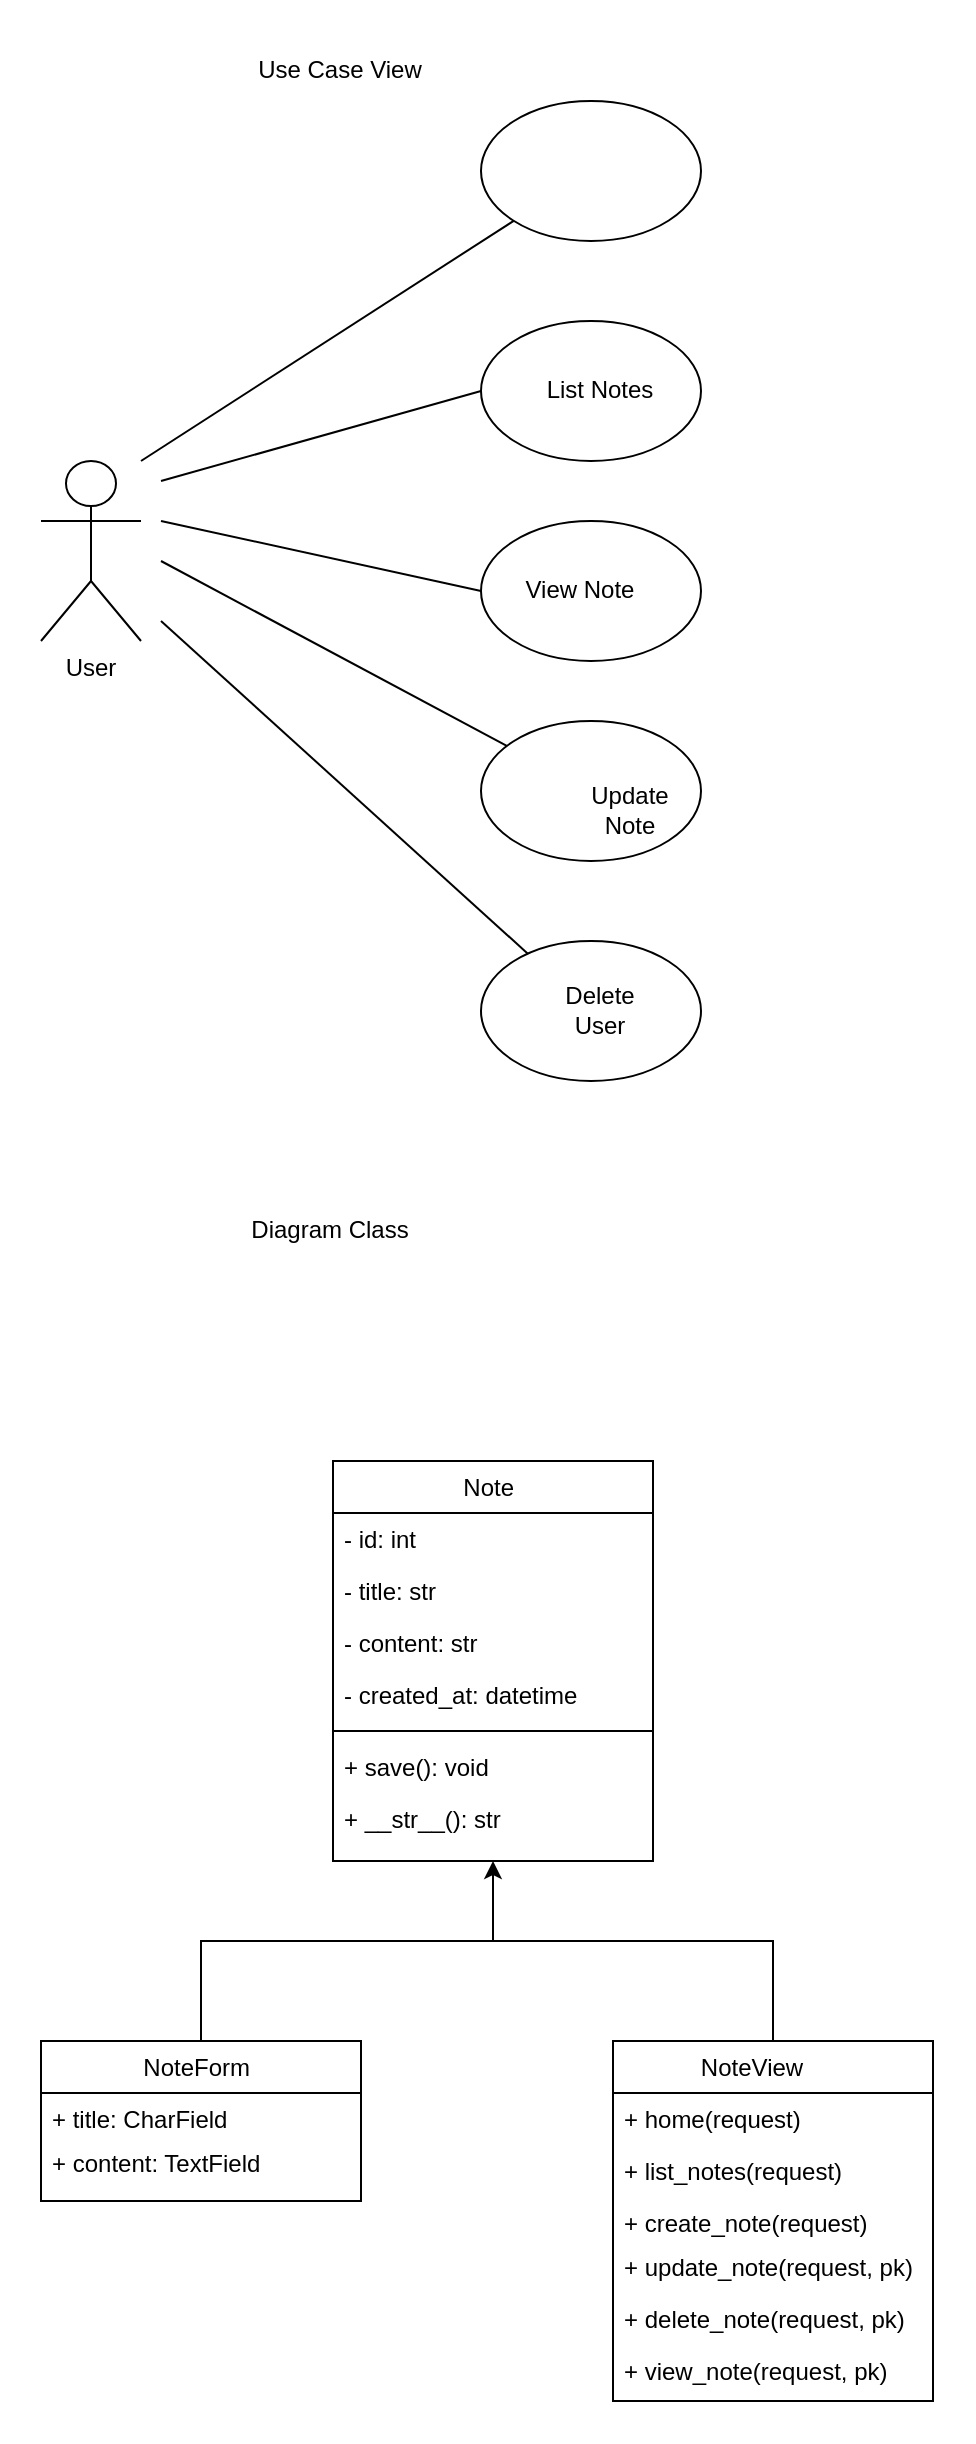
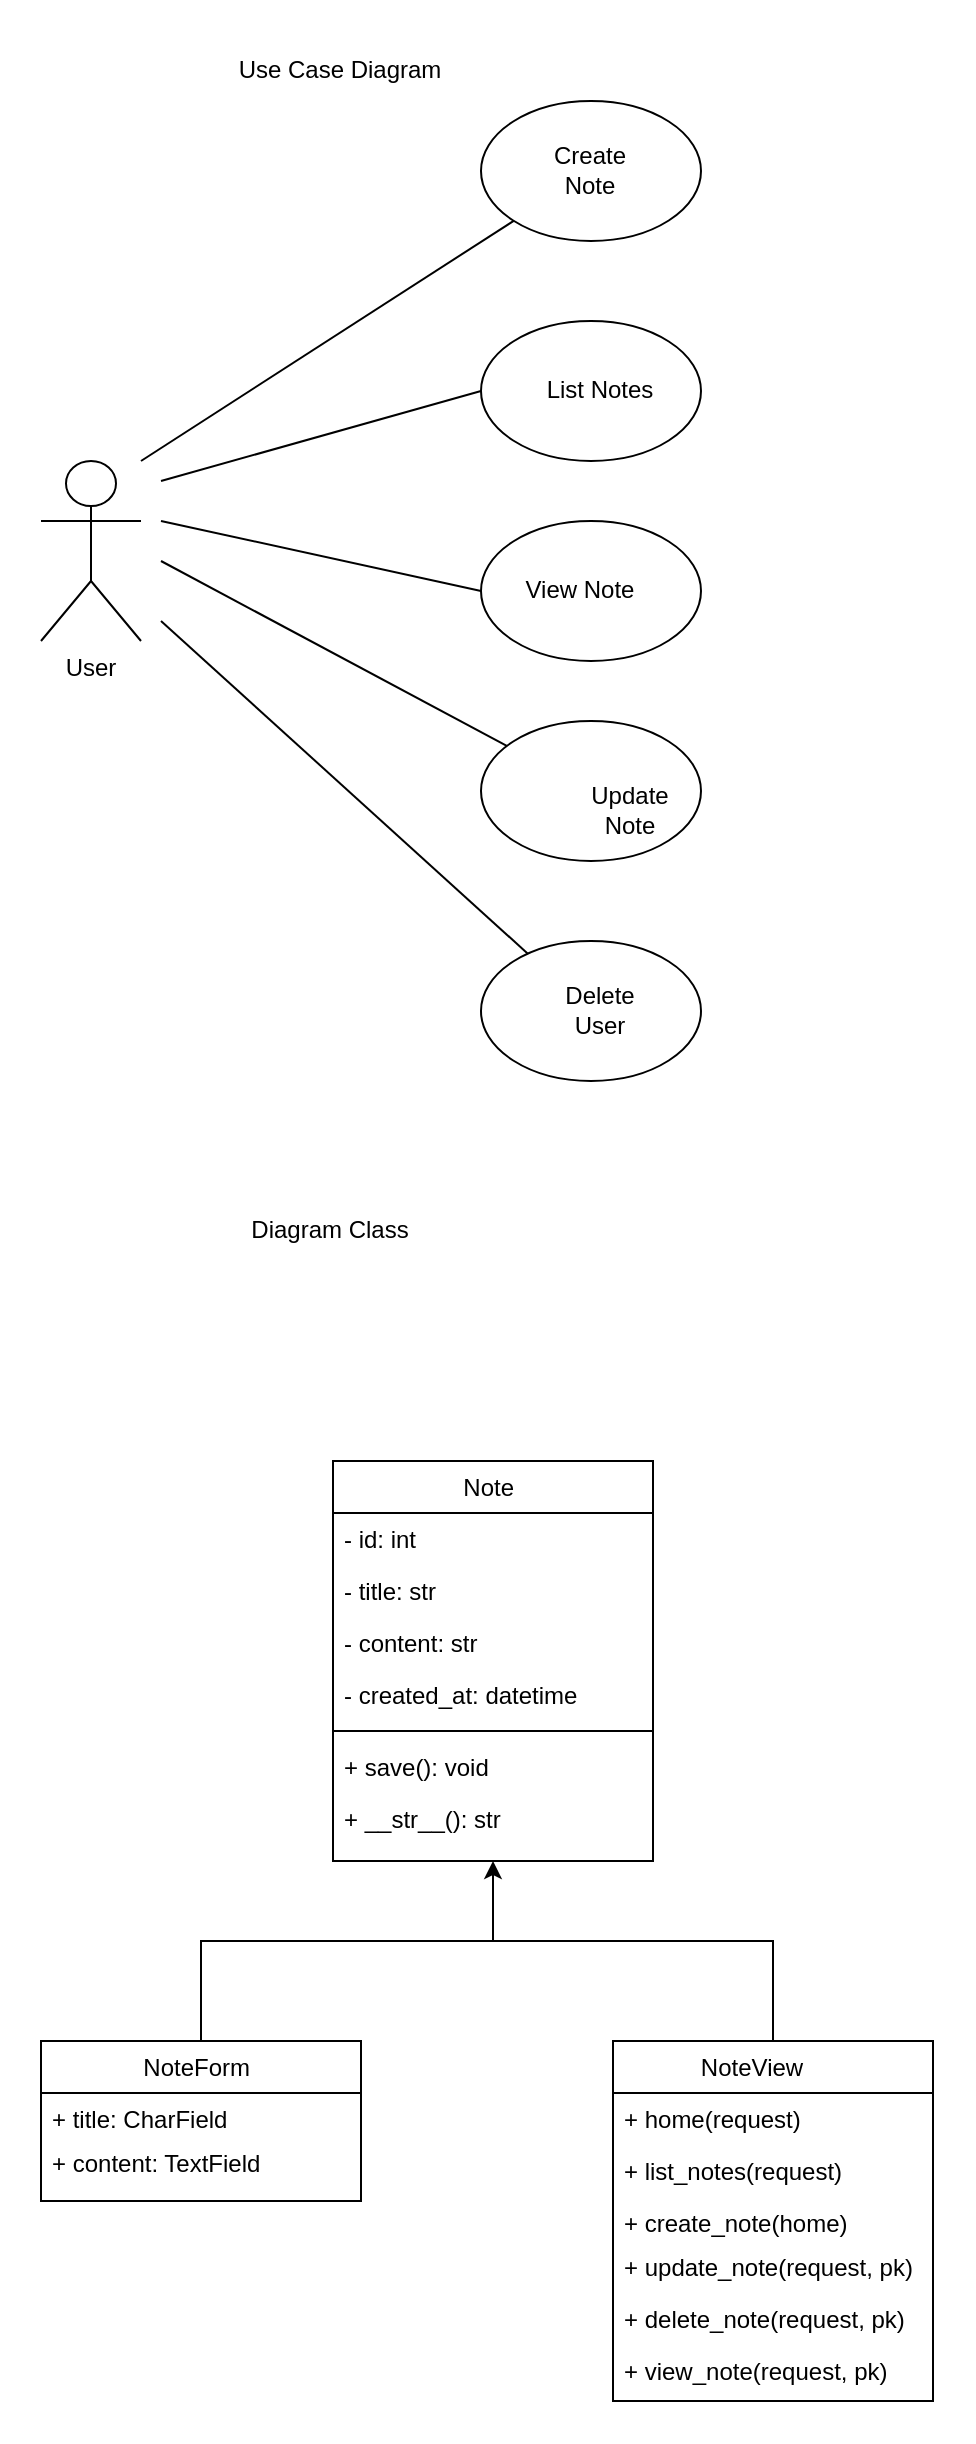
node "Use Case View": label "Use Case View" -> "Use Case Diagram"
node "Create Note": added
node "+ create_note(request)": label "+ create_note(request)" -> "+ create_note(home)"
